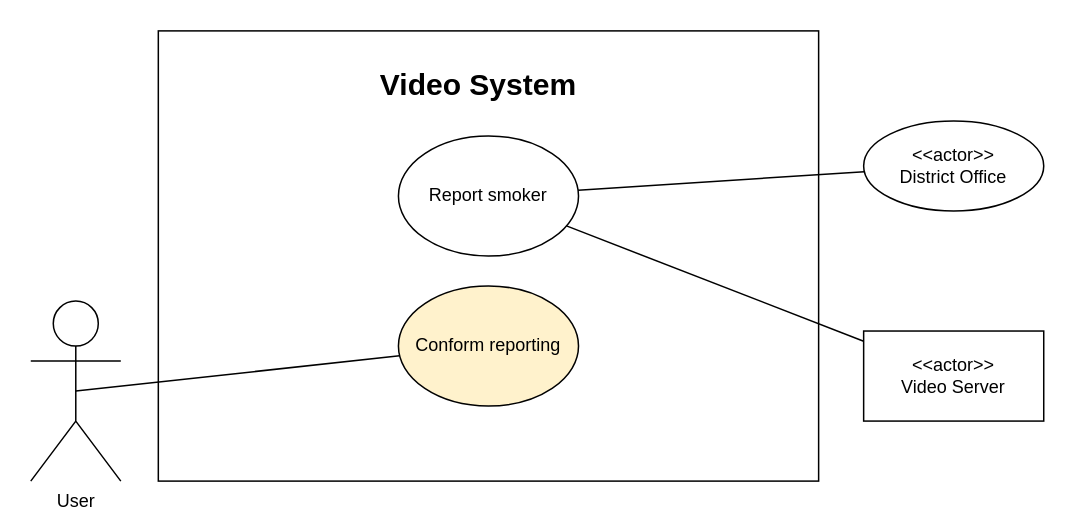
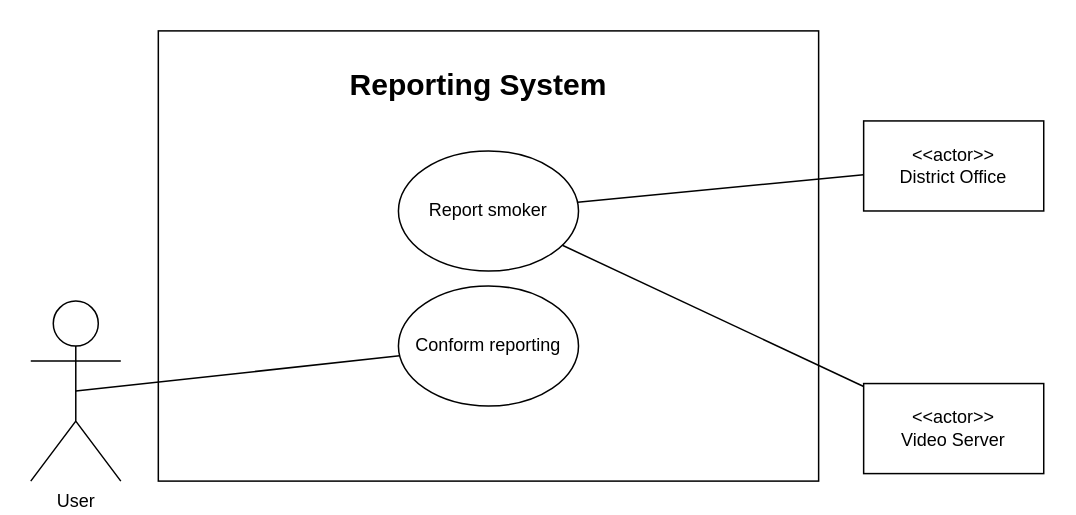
node "Video System": label "Video System" -> "Reporting System"
node "<<actor>> District Office": shape ellipse -> rectangle
node "Report smoker": moved (488, 196) -> (488, 211)
node "Conform reporting": fillcolor #fff2cc -> #ffffff
node "<<actor>> Video Server": moved (953, 376) -> (953, 428)
